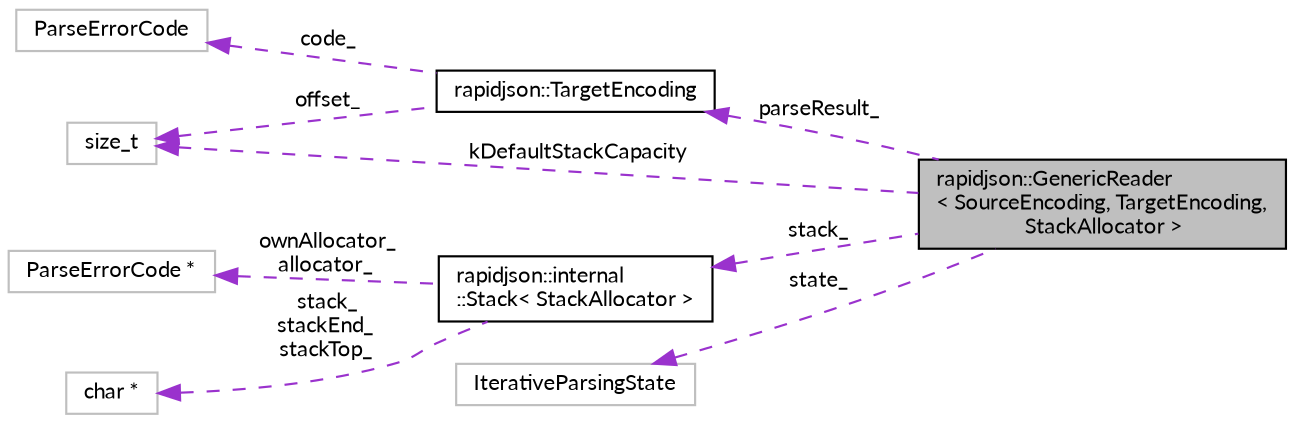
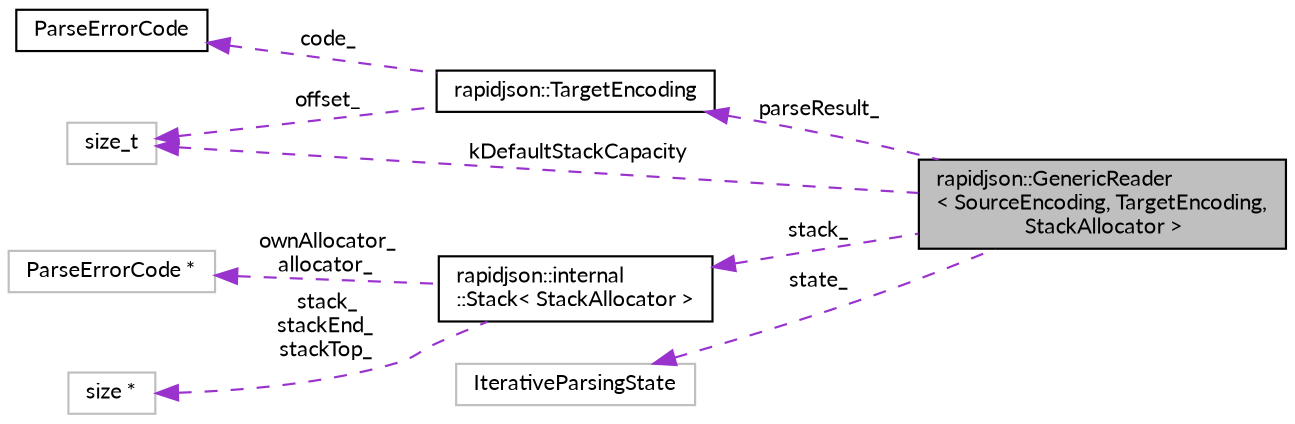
node "ParseErrorCode": color grey75 -> black
node "char *": label "char *" -> "size *"
